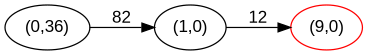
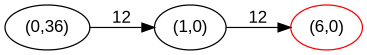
edge "(0,36)" -> "(1,0)": label "82" -> "12"
node "(9,0)": label "(9,0)" -> "(6,0)"
